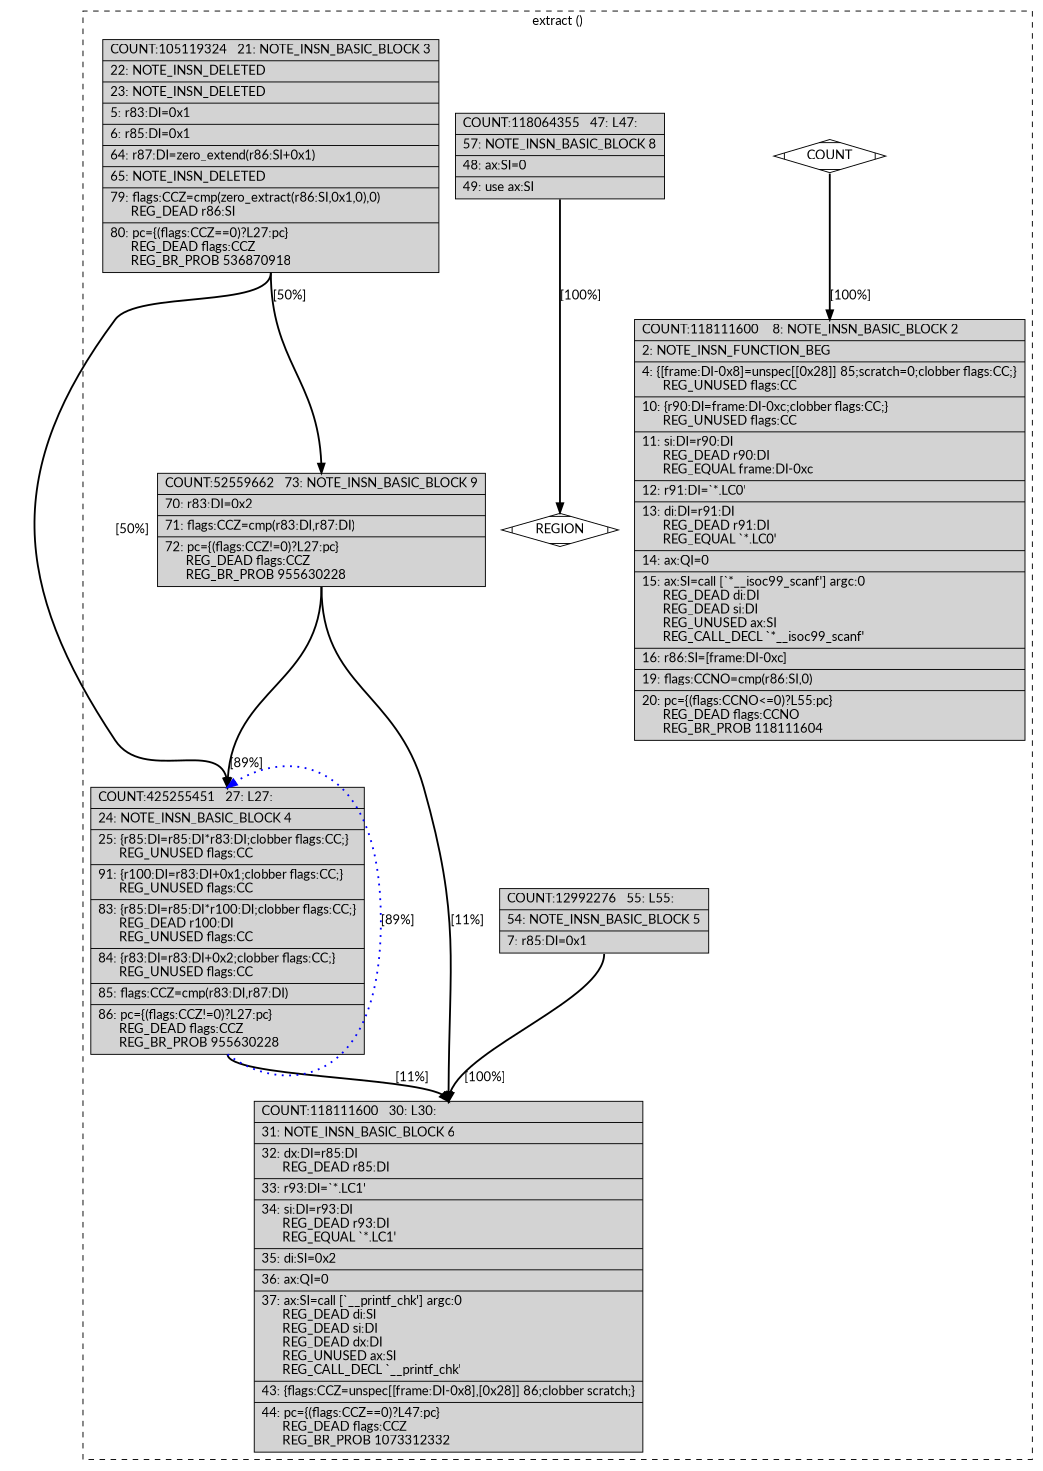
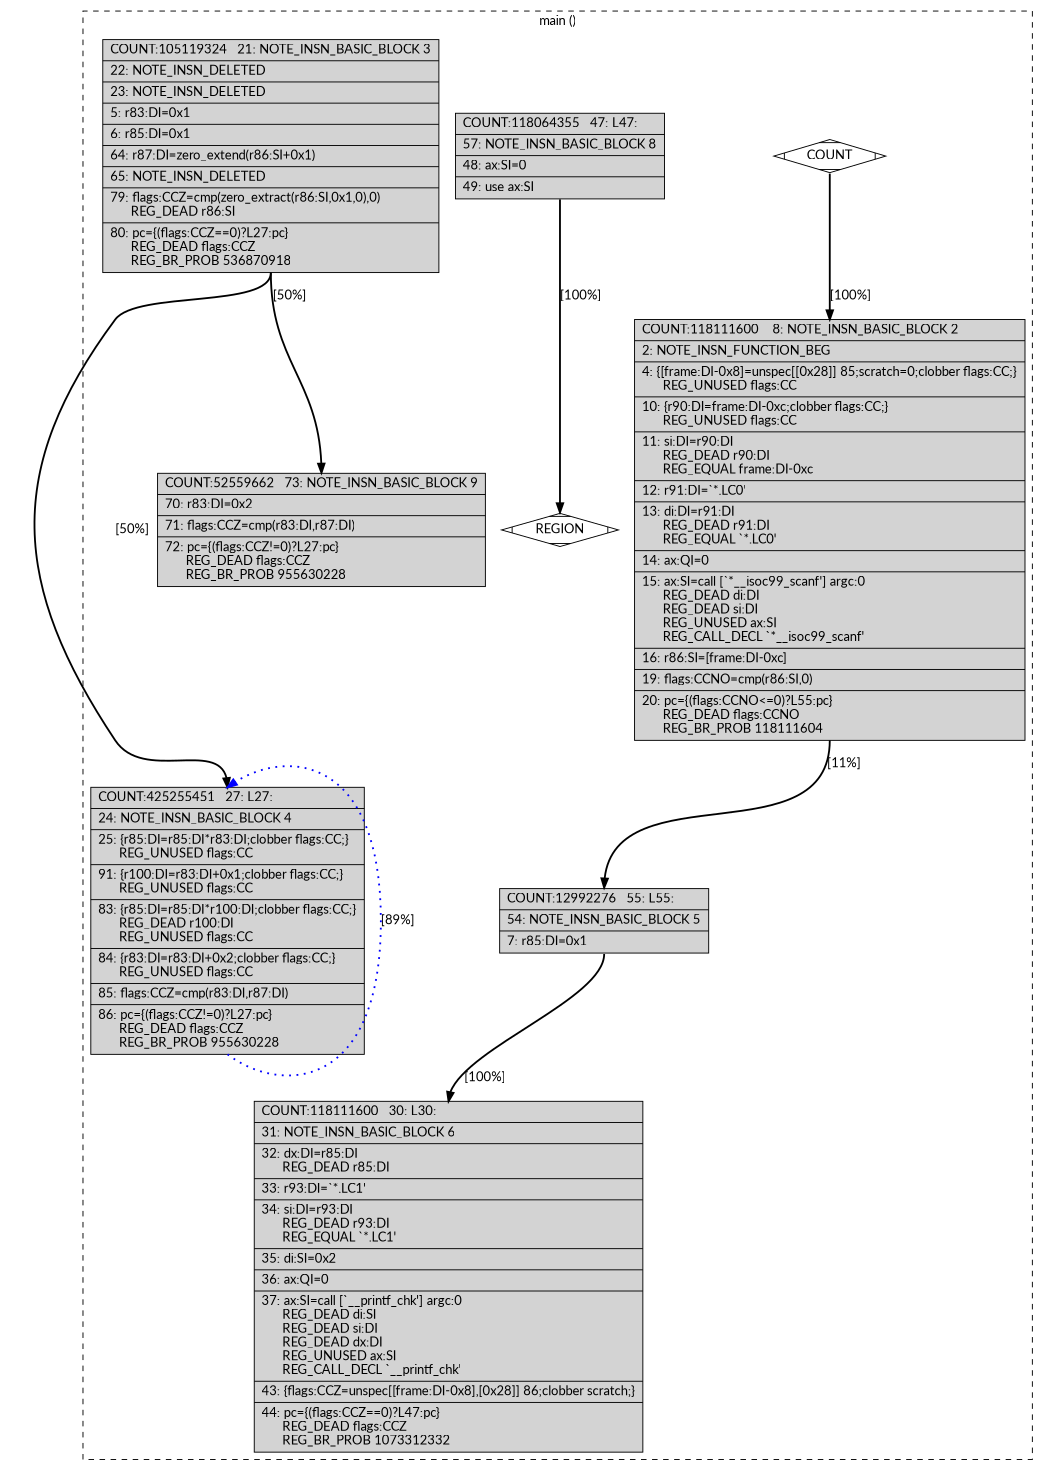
cluster "extract ()": label "extract ()" -> "main ()"
edge "COUNT:52559662   73: NOTE_INSN_BASIC_BLOCK 9" -> "COUNT:425255451   27: L27:": removed, label "[89%]"
edge "COUNT:118111600    8: NOTE_INSN_BASIC_BLOCK 2" -> "COUNT:12992276   55: L55:": added, label "[11%]"
edge "COUNT:52559662   73: NOTE_INSN_BASIC_BLOCK 9" -> "COUNT:118111600   30: L30:": removed, label "[11%]"
edge "COUNT:425255451   27: L27:" -> "COUNT:118111600   30: L30:": removed, label "[11%]"
